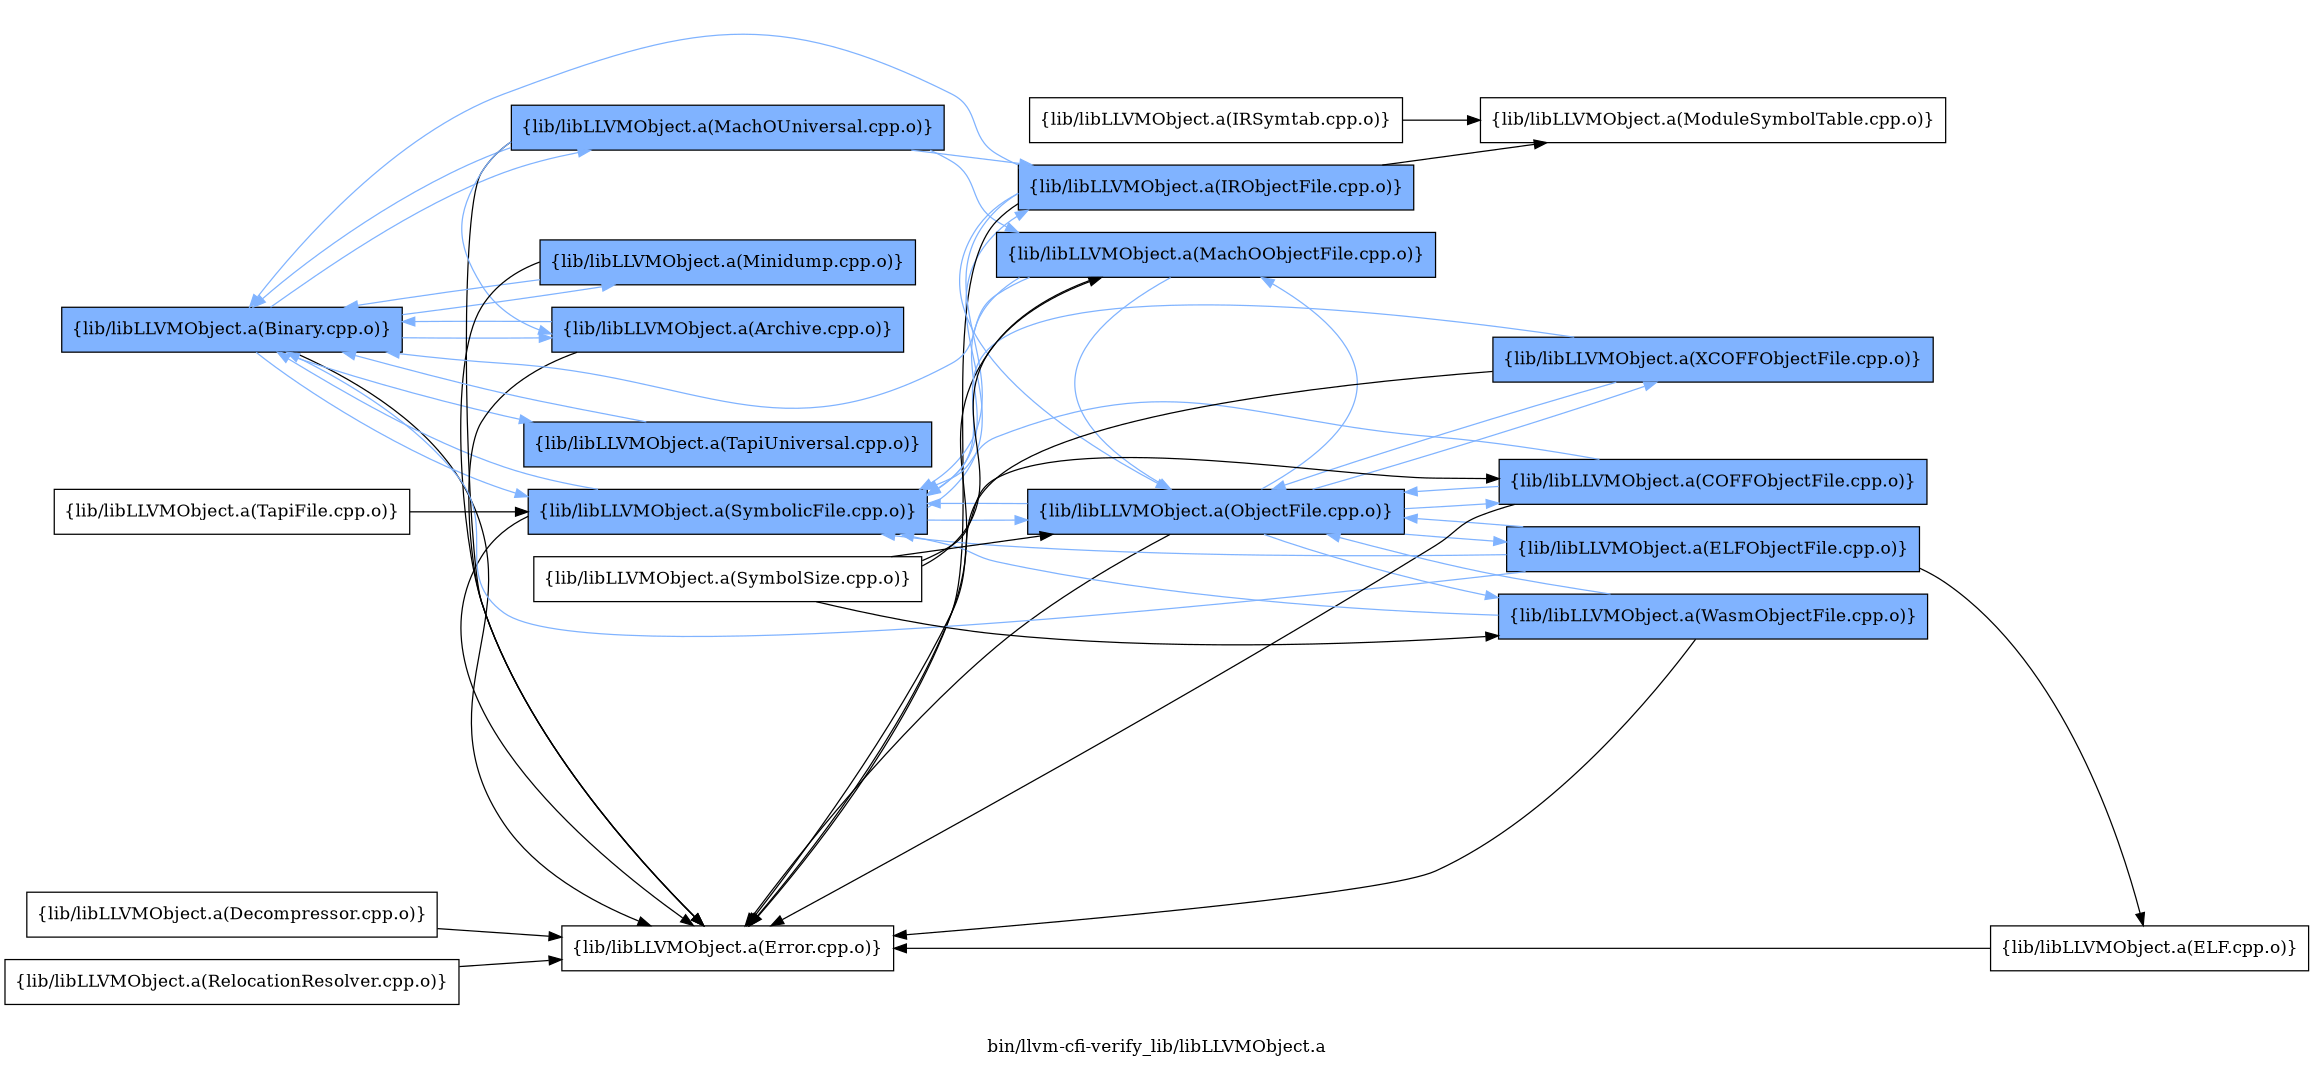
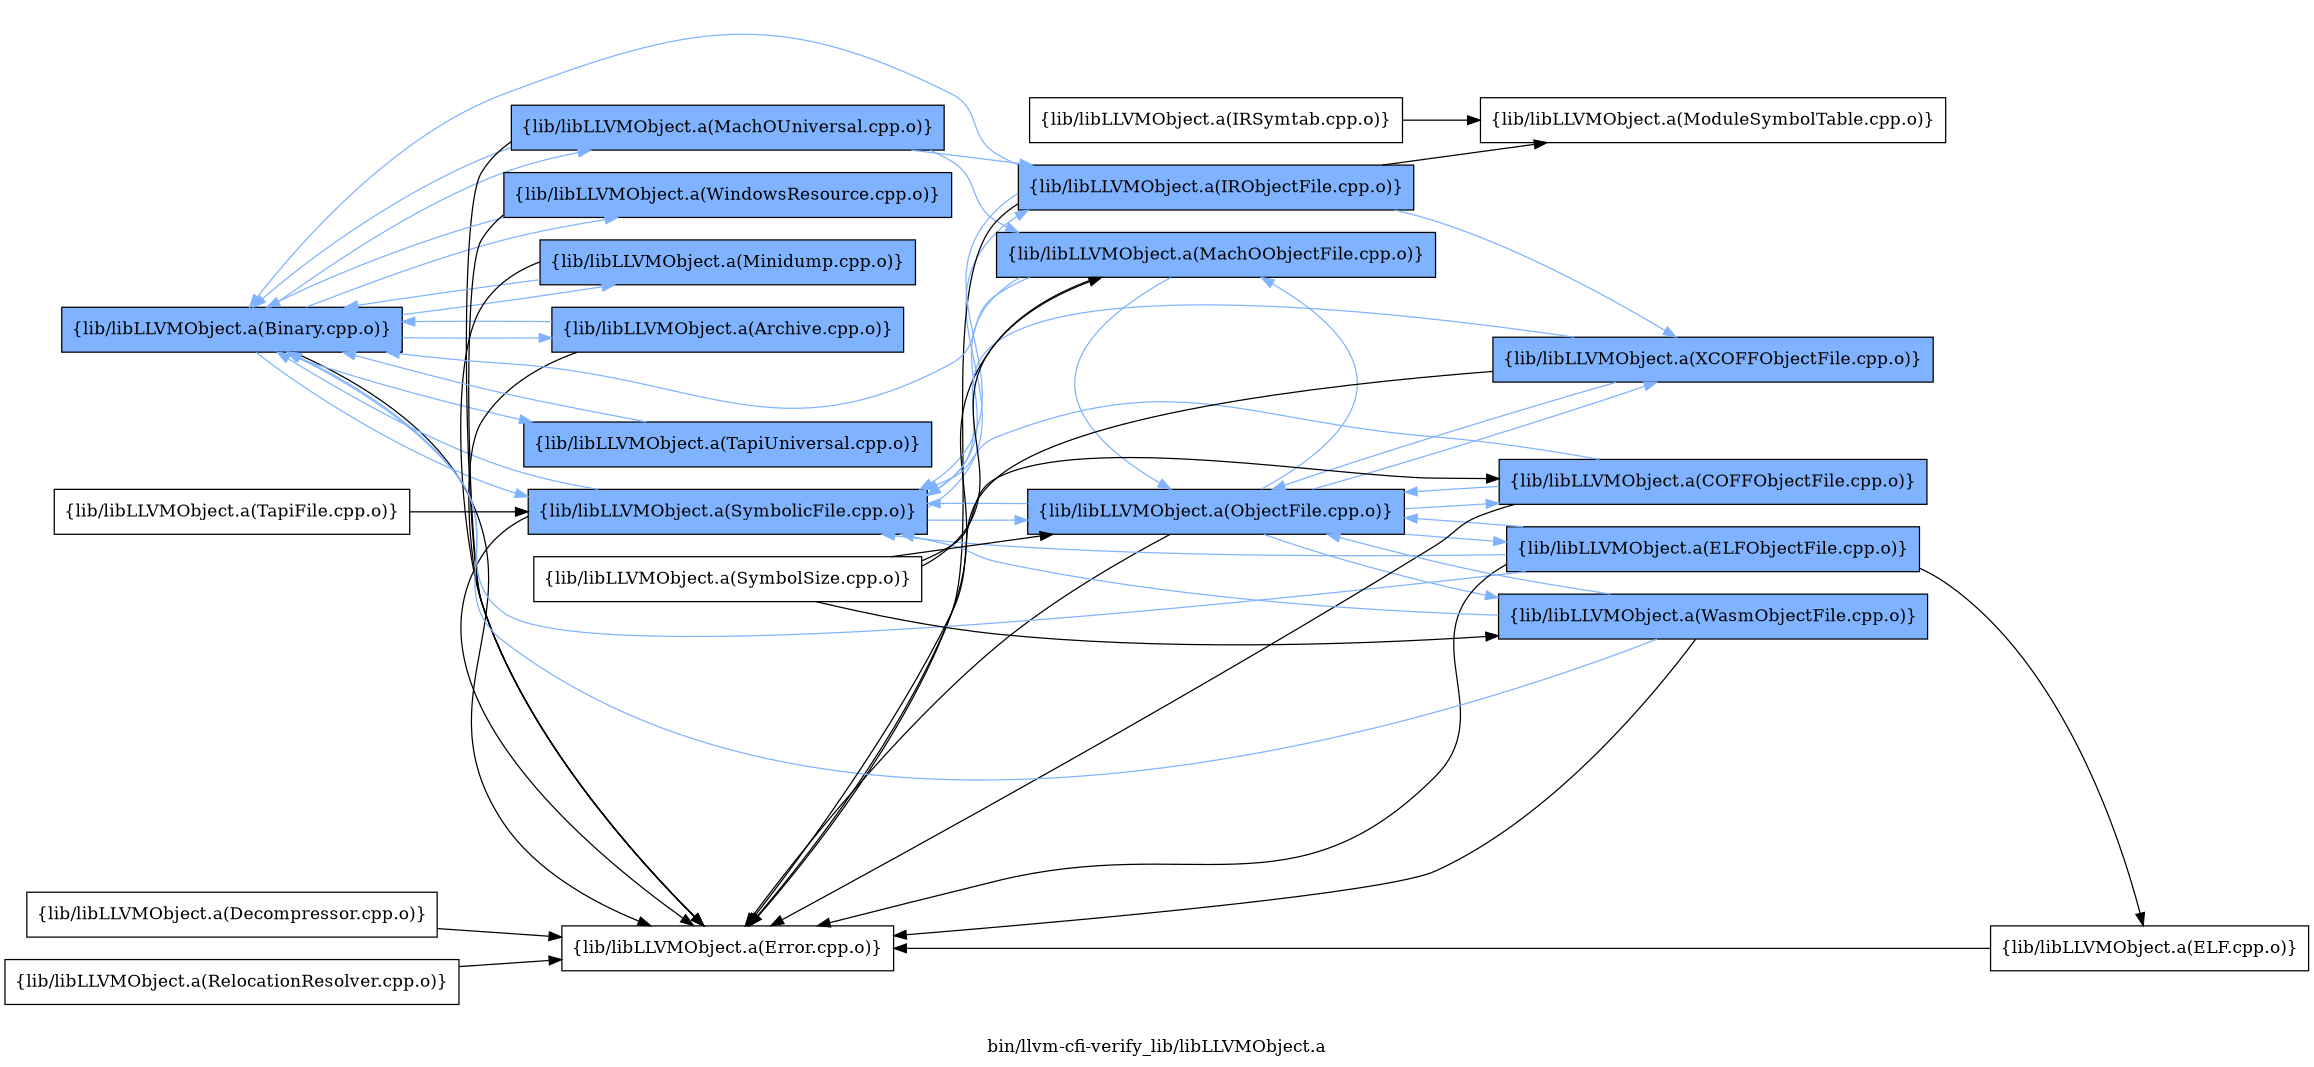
node "{lib/libLLVMObject.a(WindowsResource.cpp.o)}": added
edge "{lib/libLLVMObject.a(MachOUniversal.cpp.o)}" -> "{lib/libLLVMObject.a(Archive.cpp.o)}": removed
edge "{lib/libLLVMObject.a(IRObjectFile.cpp.o)}" -> "{lib/libLLVMObject.a(ObjectFile.cpp.o)}": now "{lib/libLLVMObject.a(IRObjectFile.cpp.o)}" -> "{lib/libLLVMObject.a(XCOFFObjectFile.cpp.o)}"
edge "{lib/libLLVMObject.a(WasmObjectFile.cpp.o)}" -> "{lib/libLLVMObject.a(Binary.cpp.o)}": added
edge "{lib/libLLVMObject.a(ELFObjectFile.cpp.o)}" -> "{lib/libLLVMObject.a(Error.cpp.o)}": added
